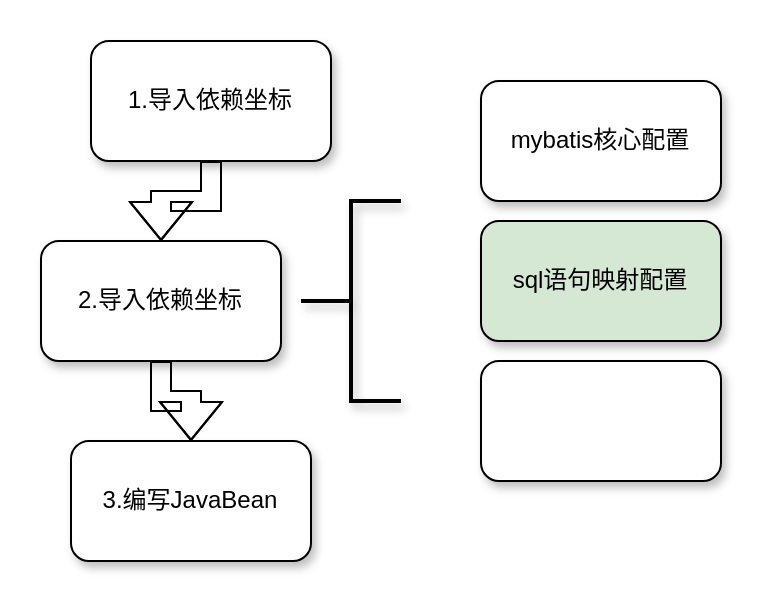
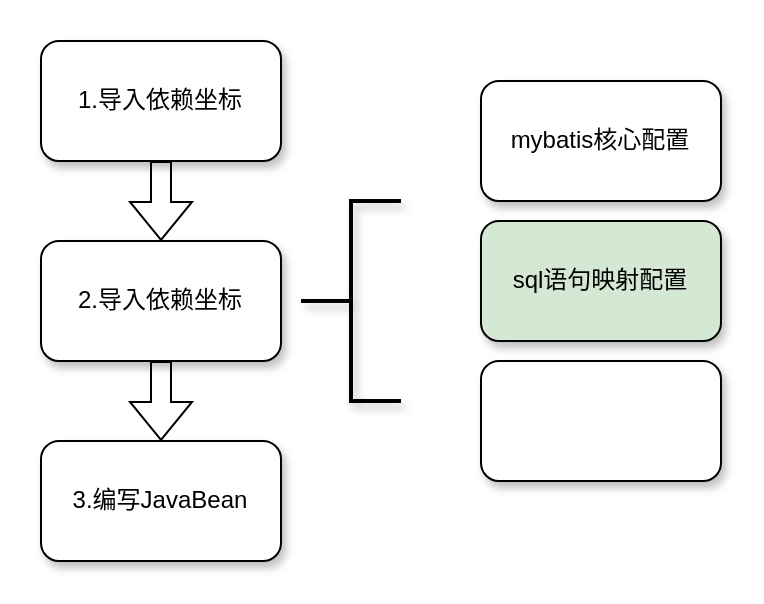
node "1.导入依赖坐标": moved (211, 101) -> (161, 101)
node "3.编写JavaBean": moved (191, 501) -> (161, 501)
